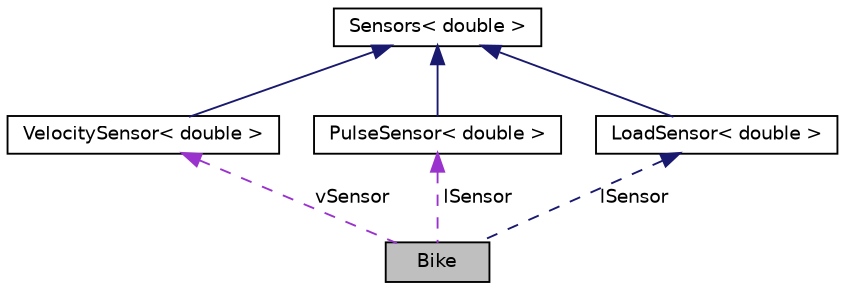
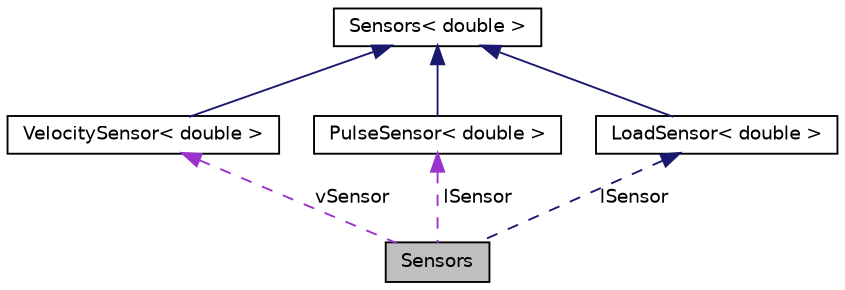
node "Bike": label "Bike" -> "Sensors"
